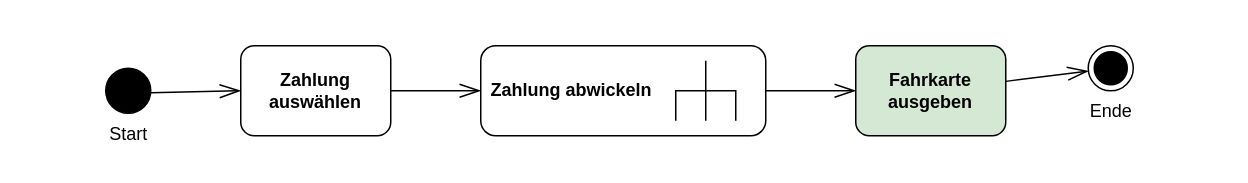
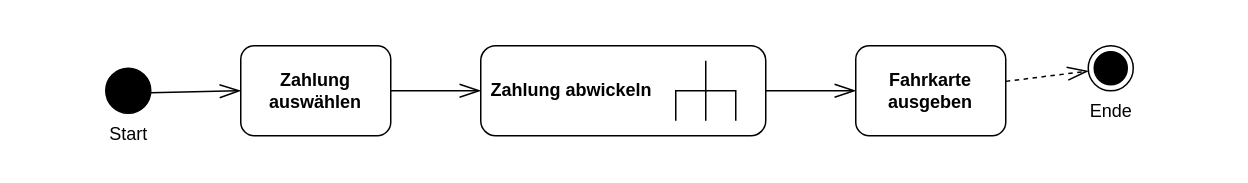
edge "Fahrkarte ausgeben" -> "Ende": style solid -> dashed
node "Fahrkarte ausgeben": fillcolor #d5e8d4 -> #ffffff
